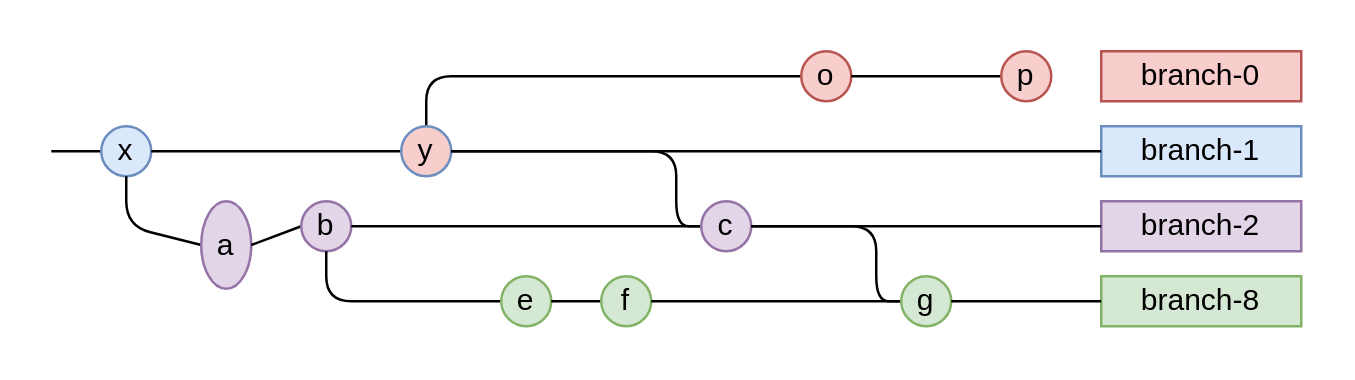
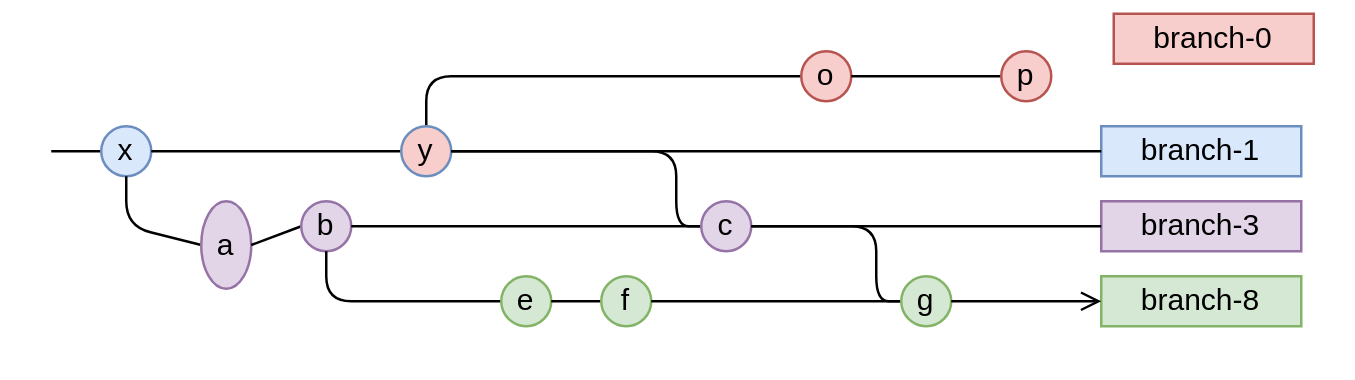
node "branch-0": moved (1201, 76) -> (1214, 39)
node "branch-2": label "branch-2" -> "branch-3"
edge "g" -- "branch-8": arrowhead none -> open
